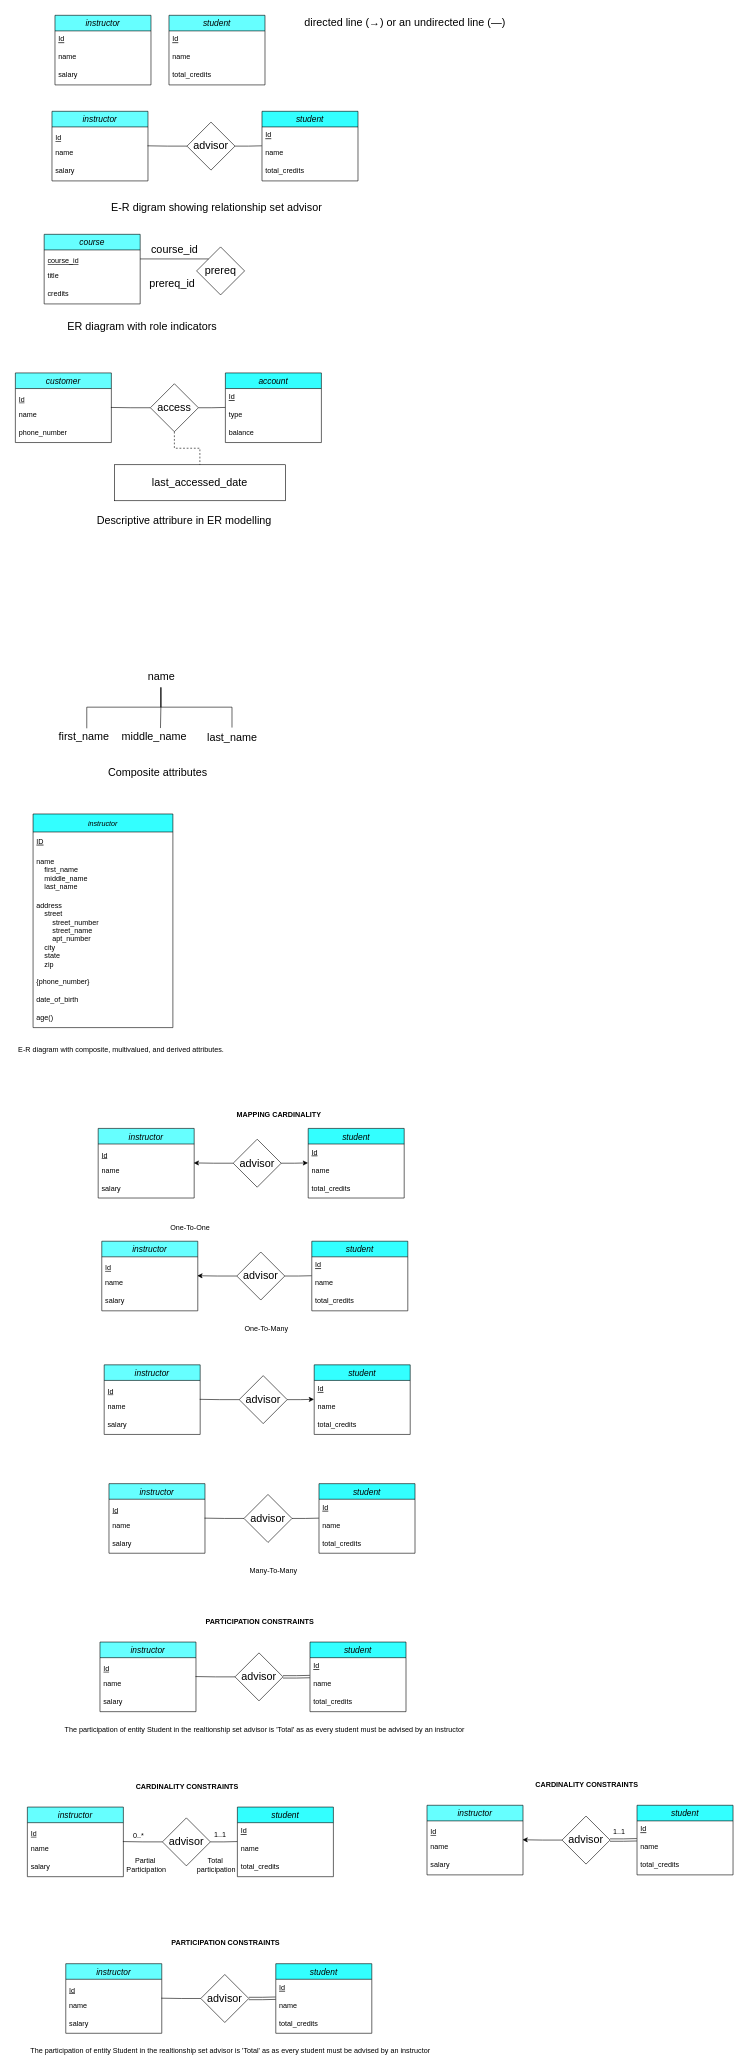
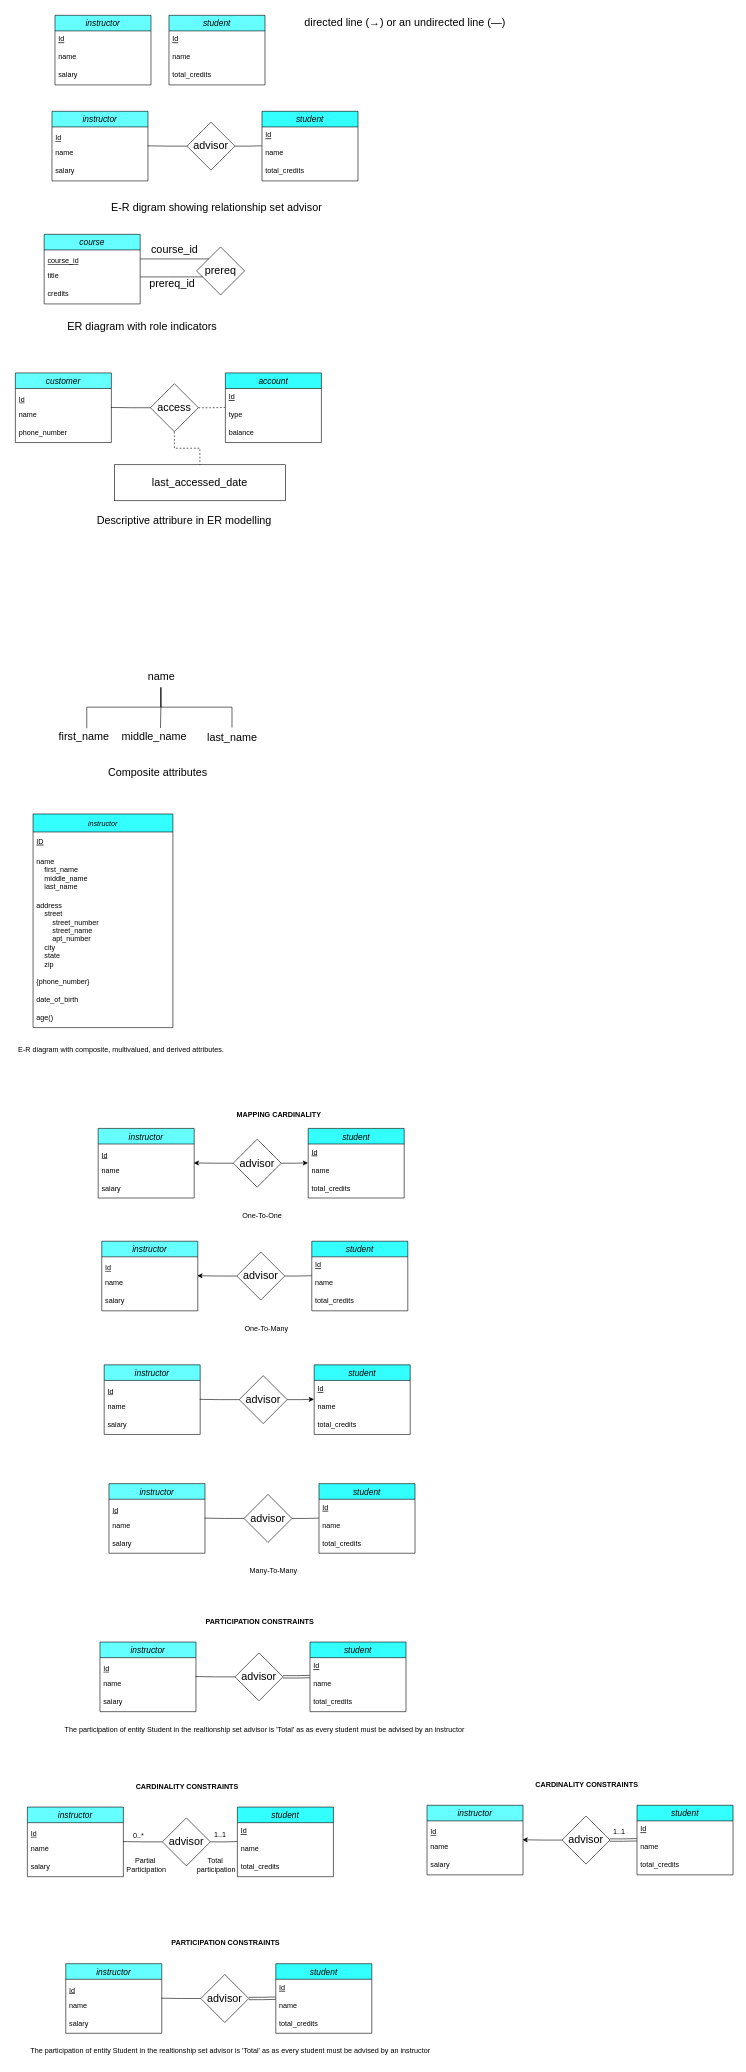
edge "prereq" -- "title": added
edge "access" -- "type": style solid -> dashed
node "One-To-One": moved (190, 1228) -> (262, 1216)
